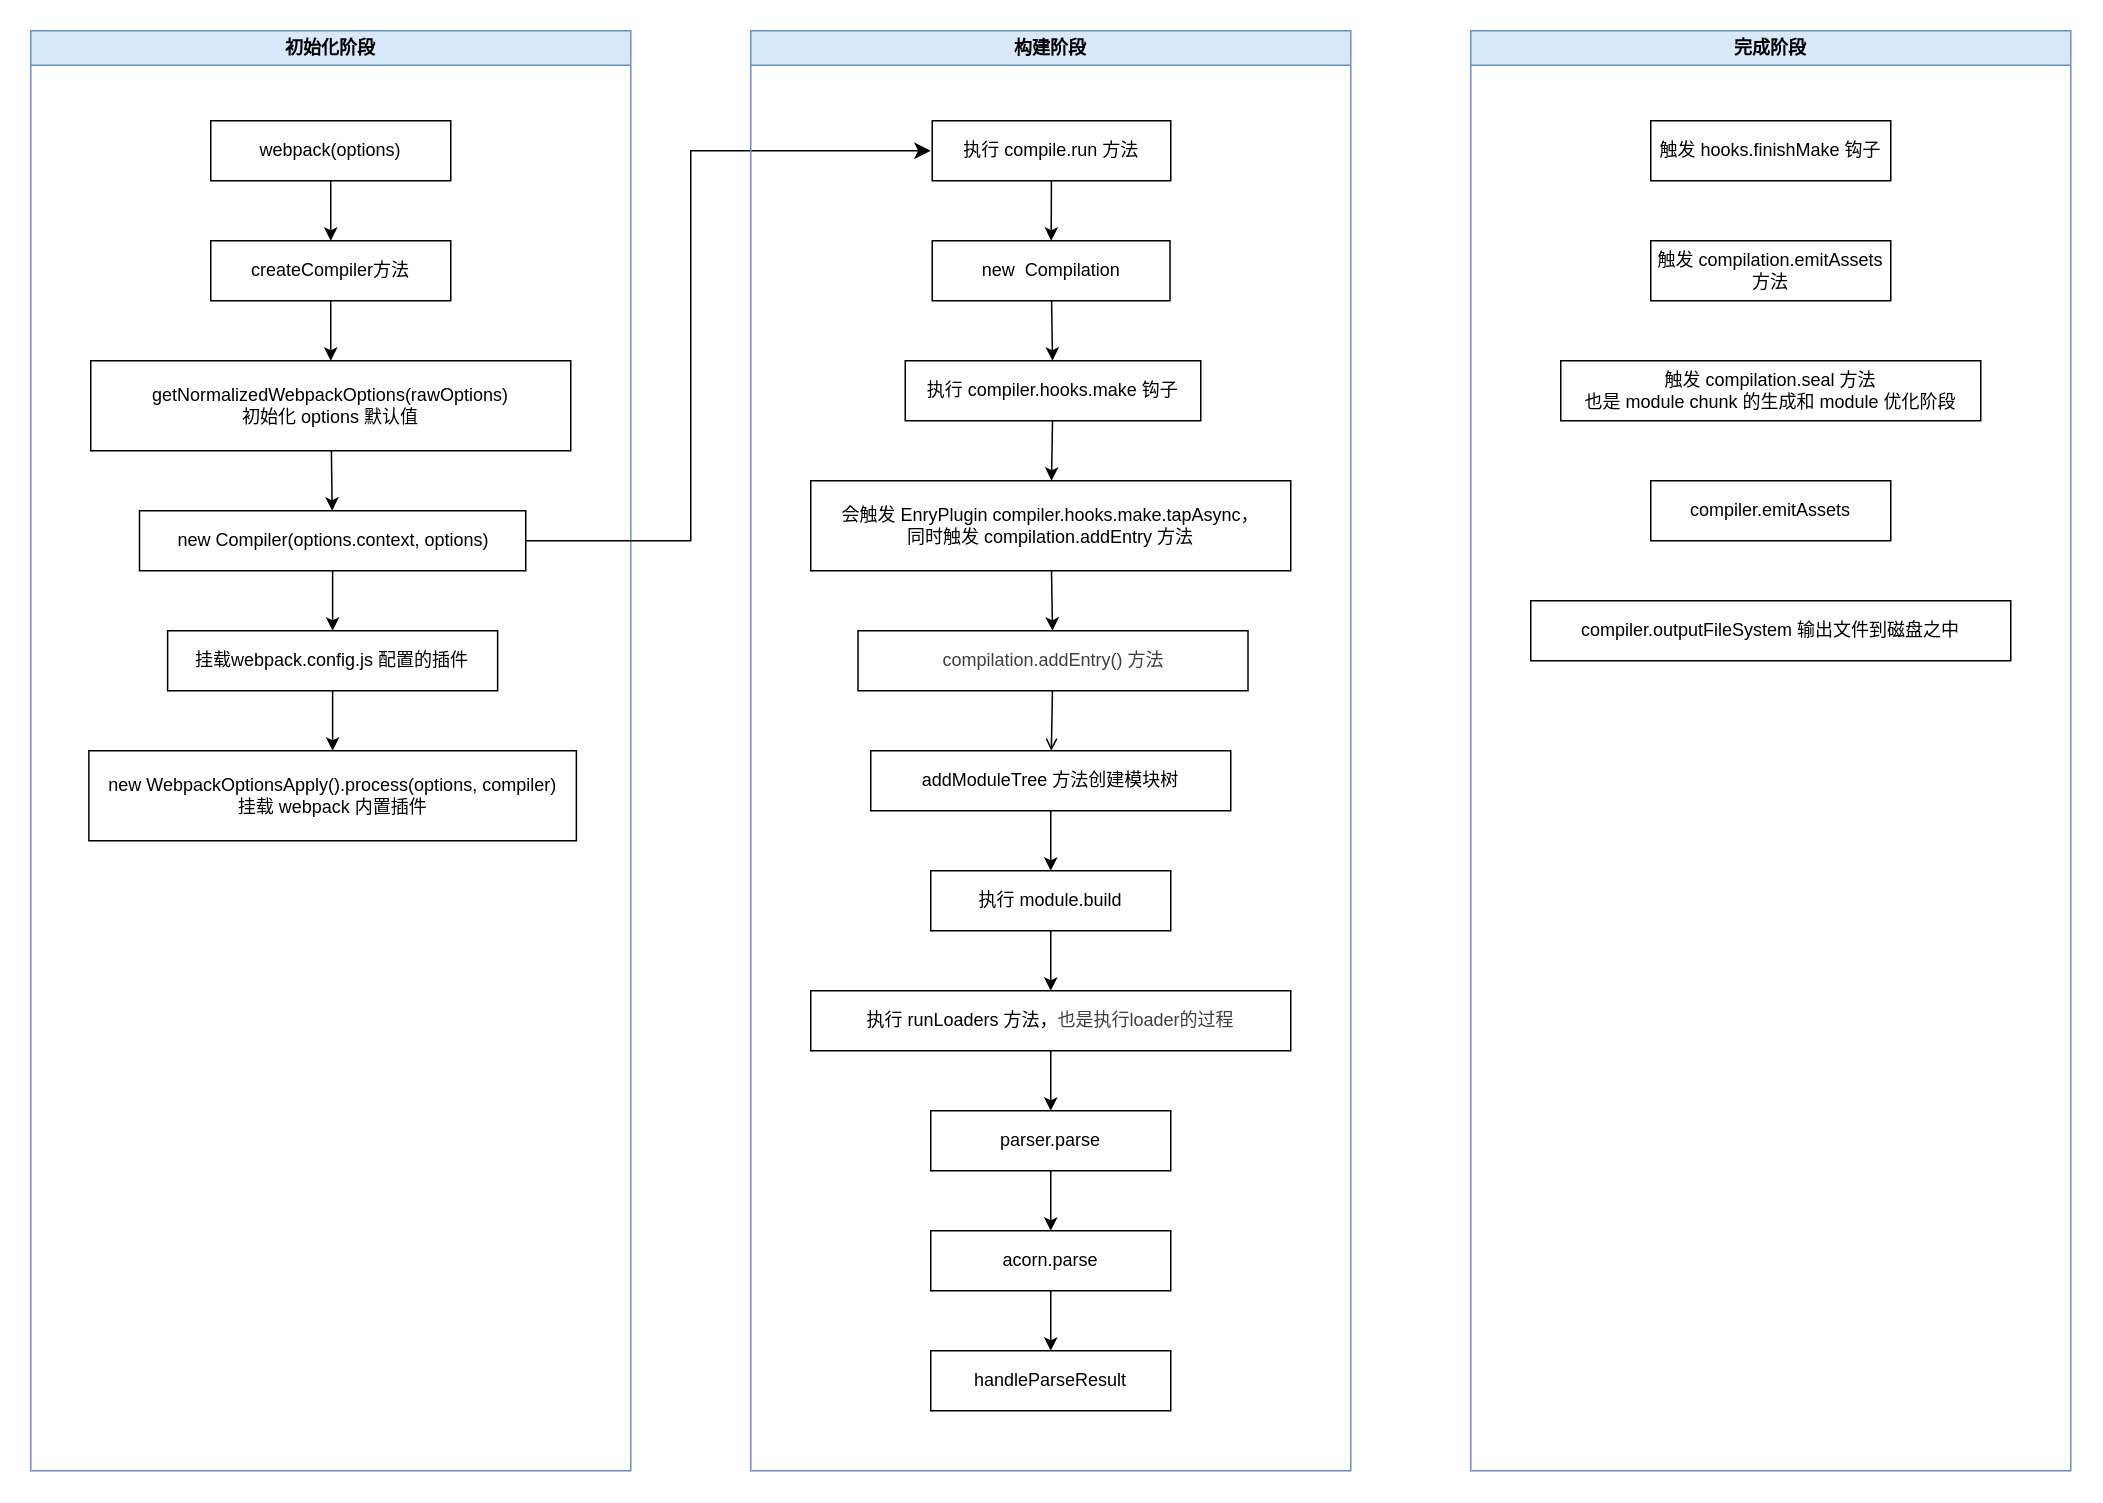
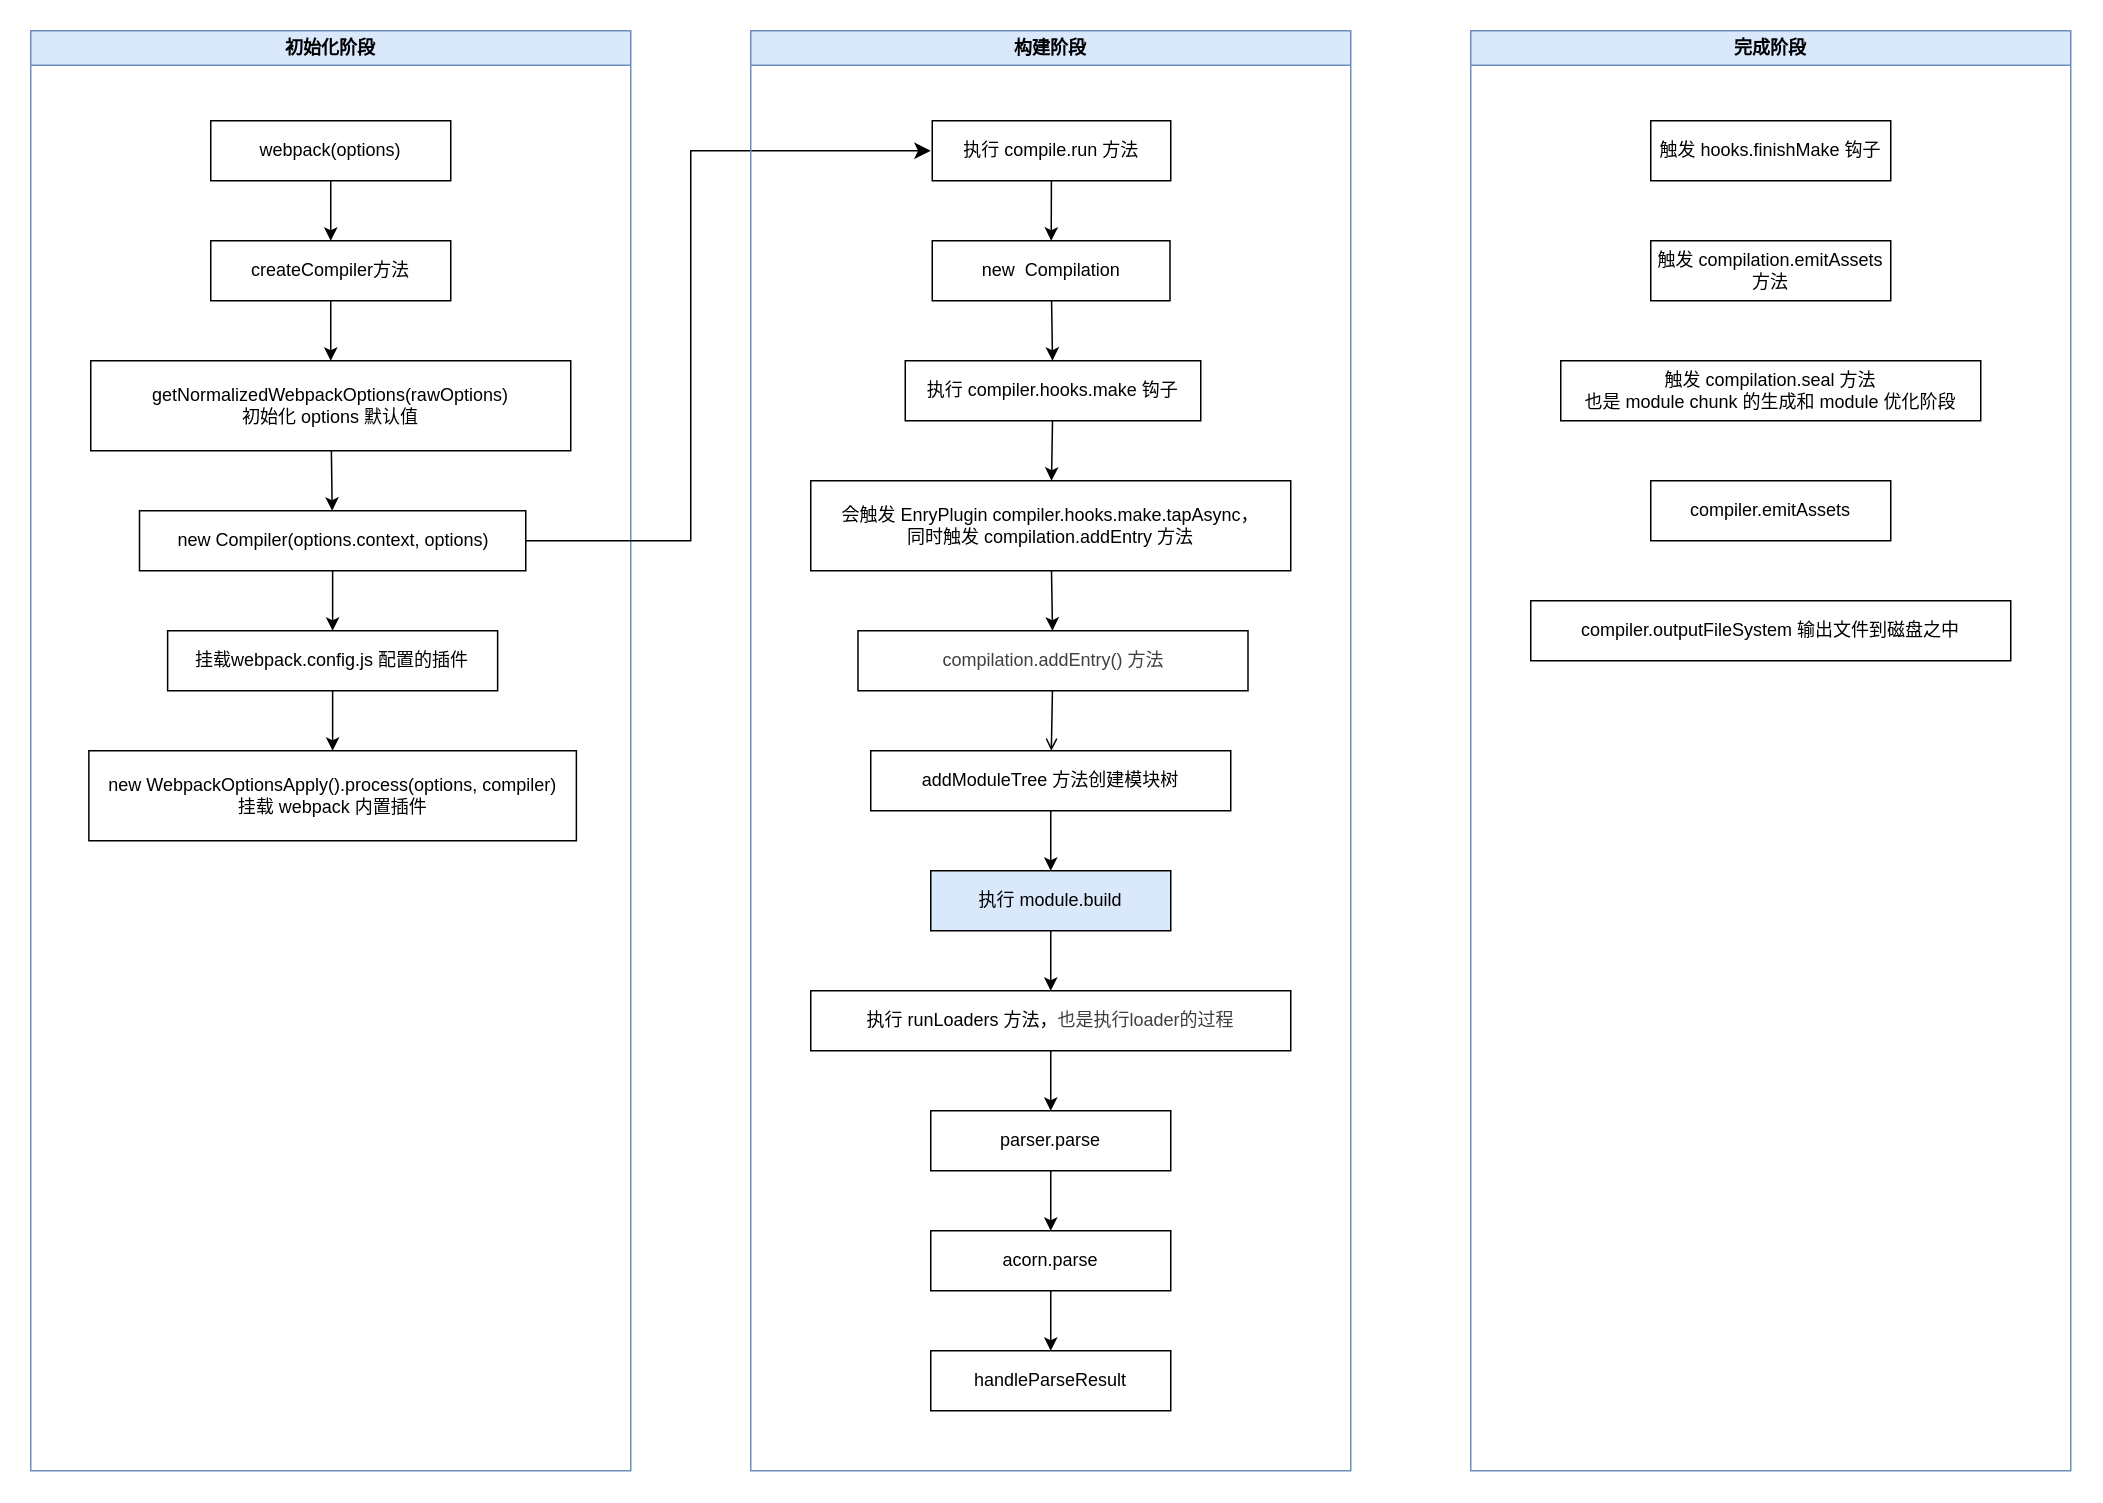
node "执行 module.build": fillcolor #ffffff -> #dae8fc
